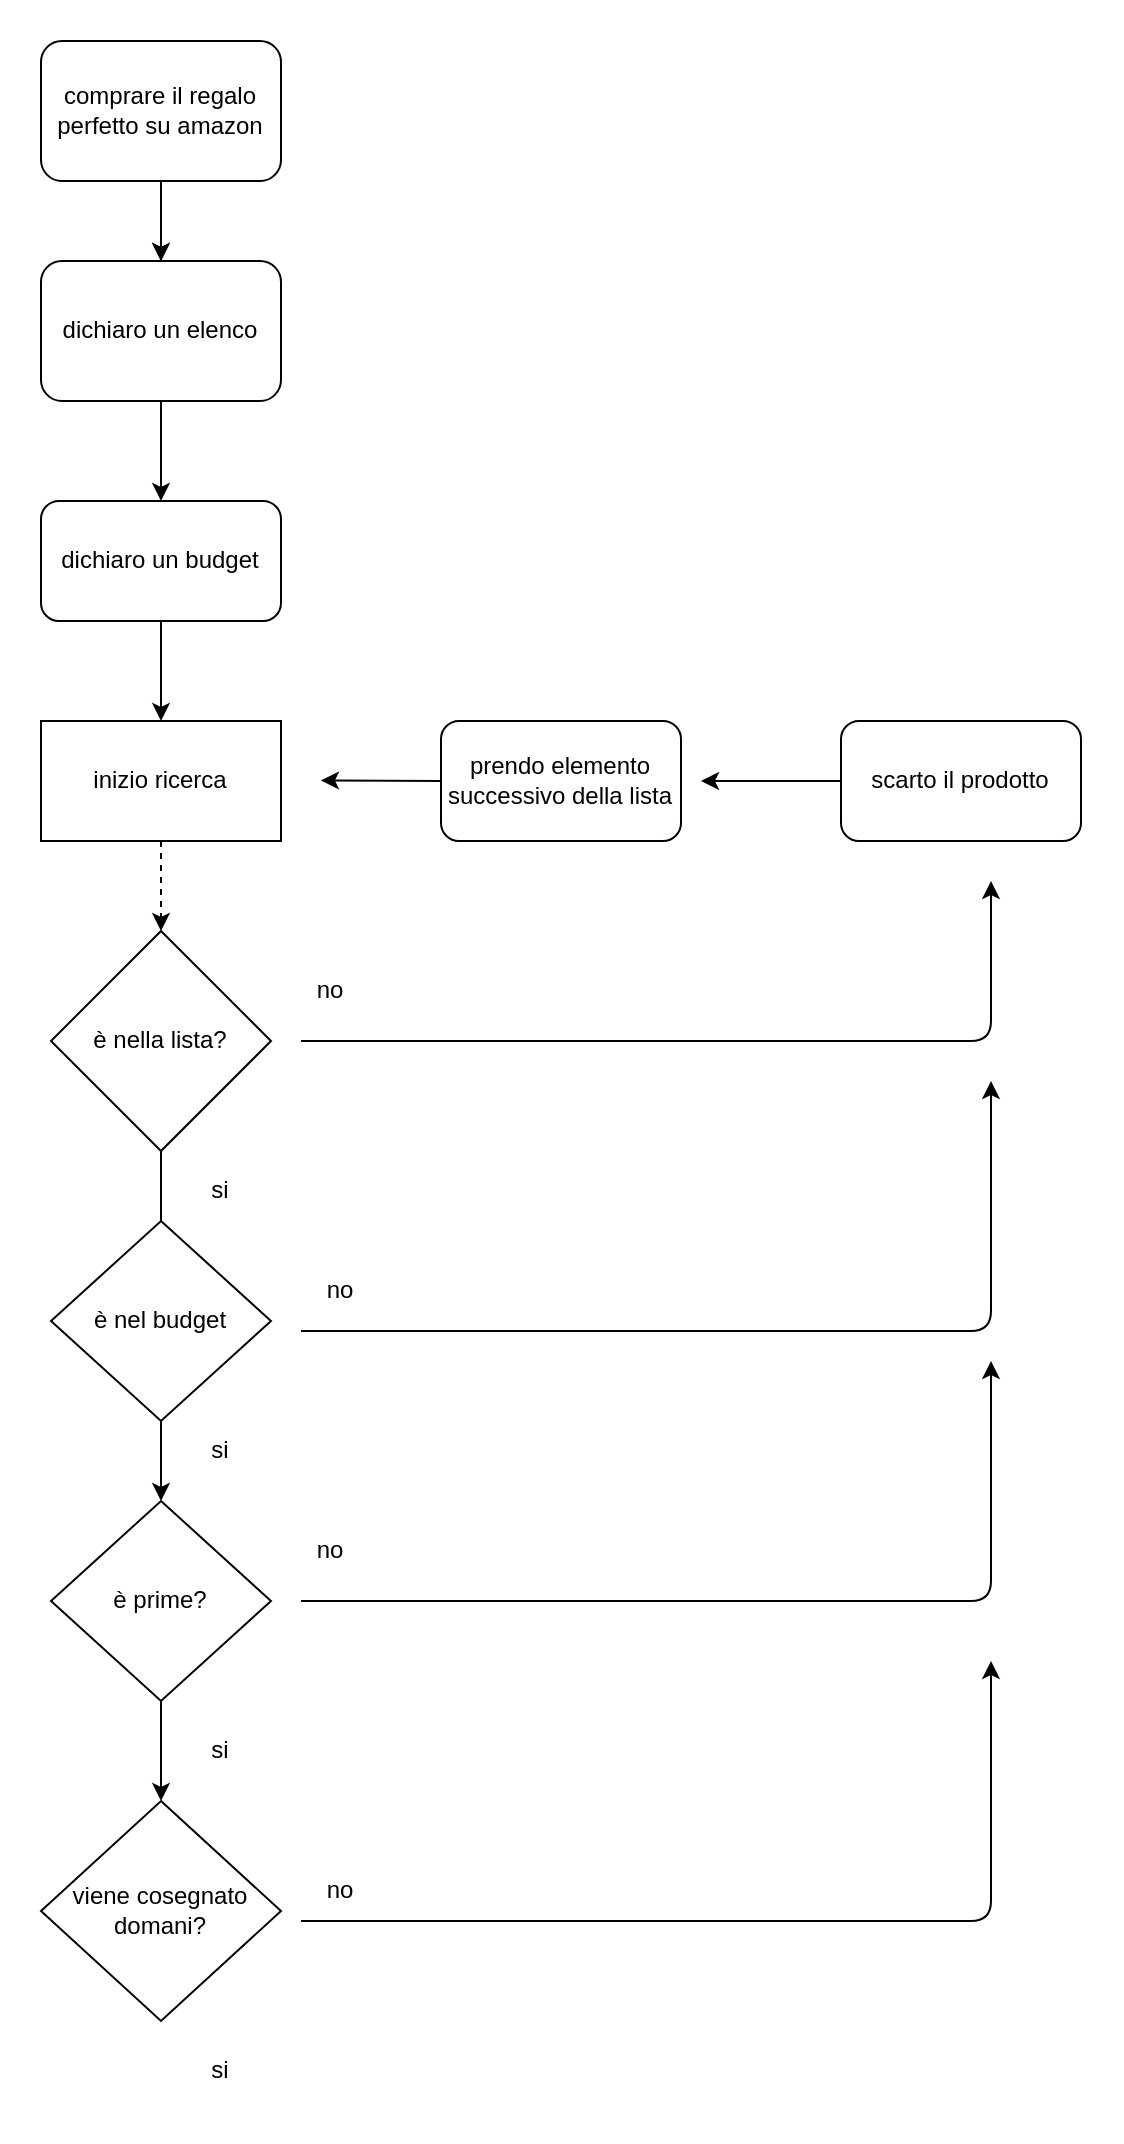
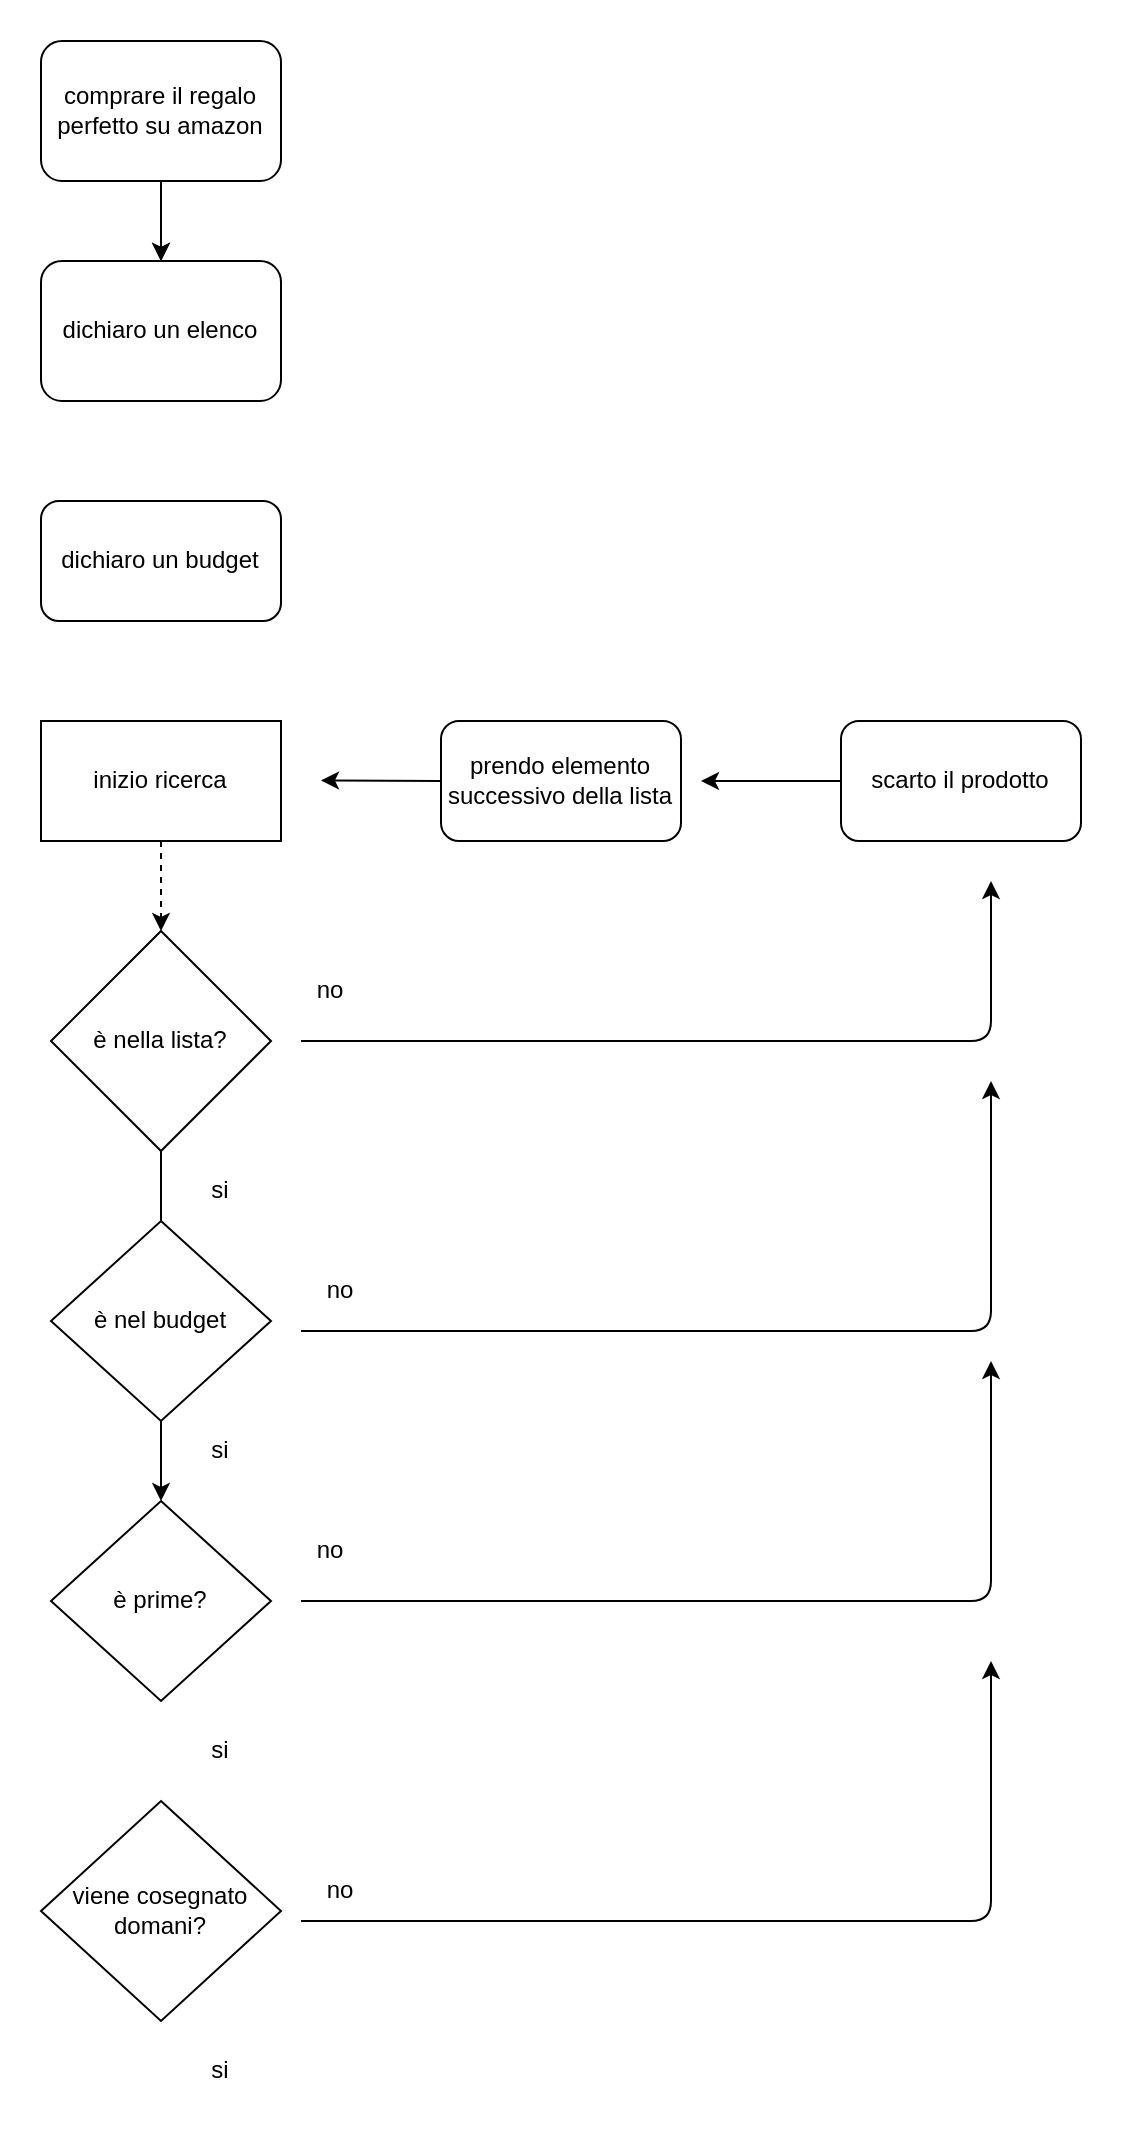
edge "dichiaro un elenco" -> "dichiaro un budget": removed
edge "dichiaro un budget" -> "inizio ricerca": removed
edge "è prime?" -> "viene cosegnato domani?": removed
